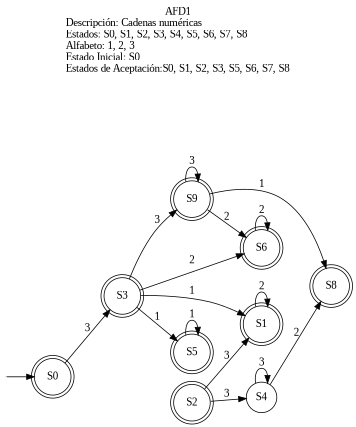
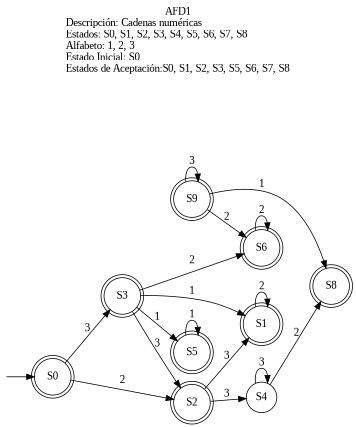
edge "S3" -> "S9": now "S3" -> "S2"
edge "S0" -> "S2": added, label "2"
